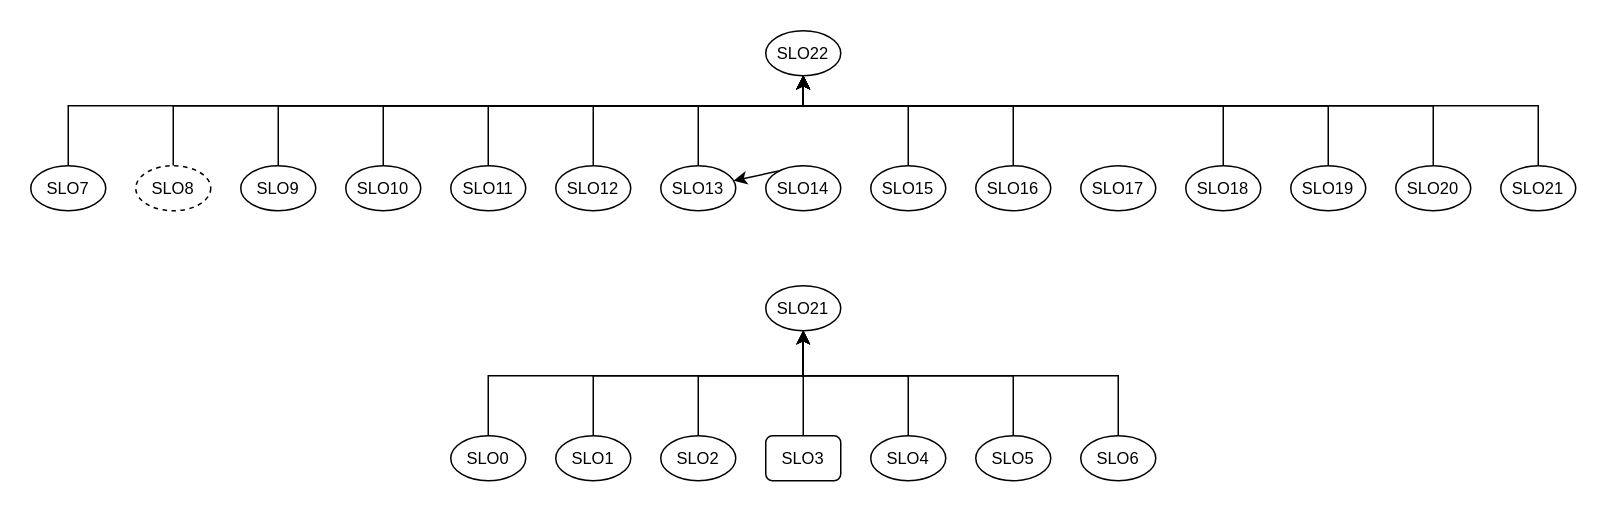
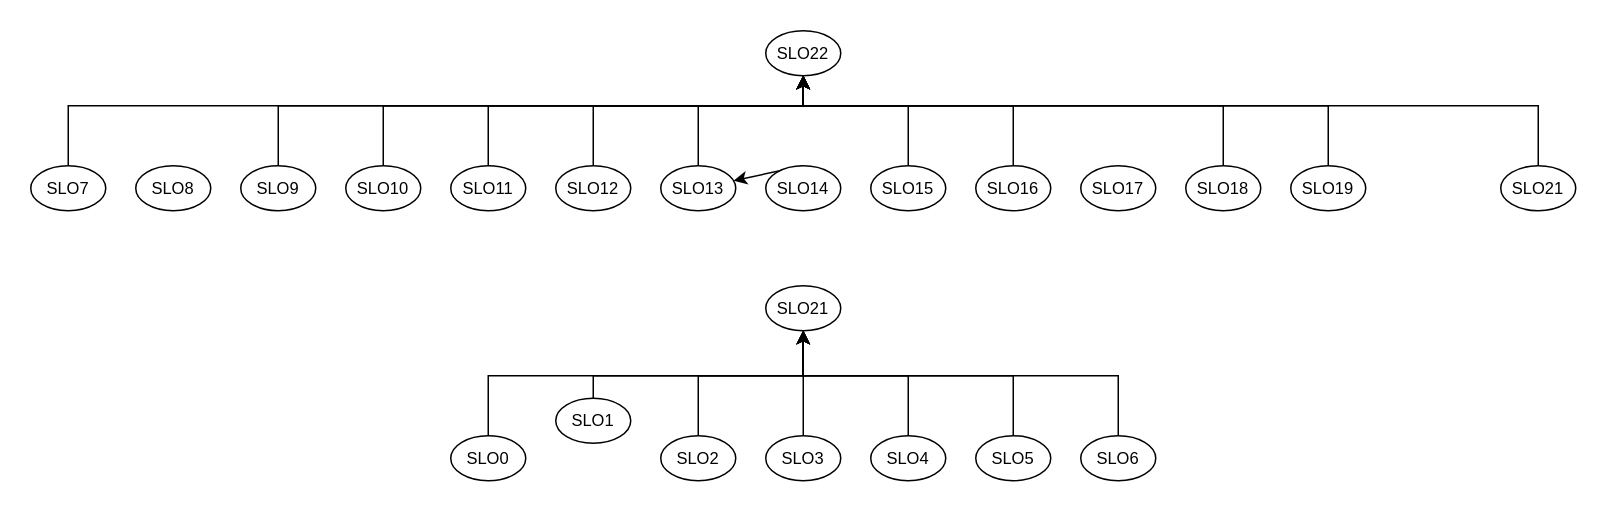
edge "SLO8" -> "SLO22": removed
edge "SLO20" -> "SLO22": removed
node "SLO8": style dashed -> solid
node "SLO20": removed
node "SLO1": moved (593, 458) -> (593, 421)
node "SLO3": shape rounded rectangle -> ellipse
